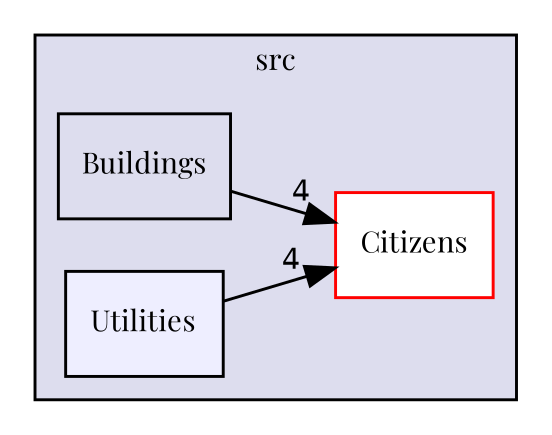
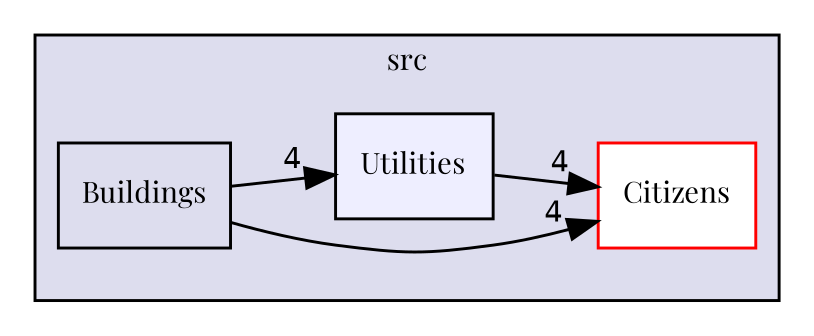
edge "Buildings" -> "Utilities": added
